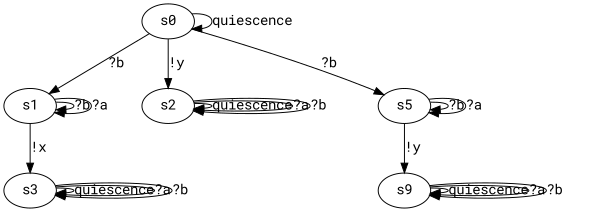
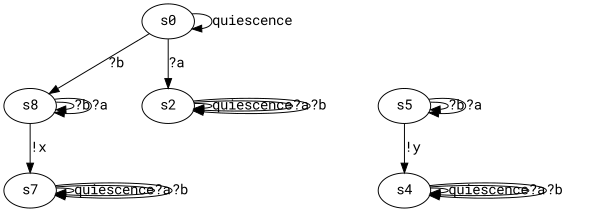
edge "s0" -> "s5": removed, label "?b"
edge "s0" -> "s2": label "!y" -> "?a"
node "s1": label "s1" -> "s8"
node "s3": label "s3" -> "s7"
node "s9": label "s9" -> "s4"
